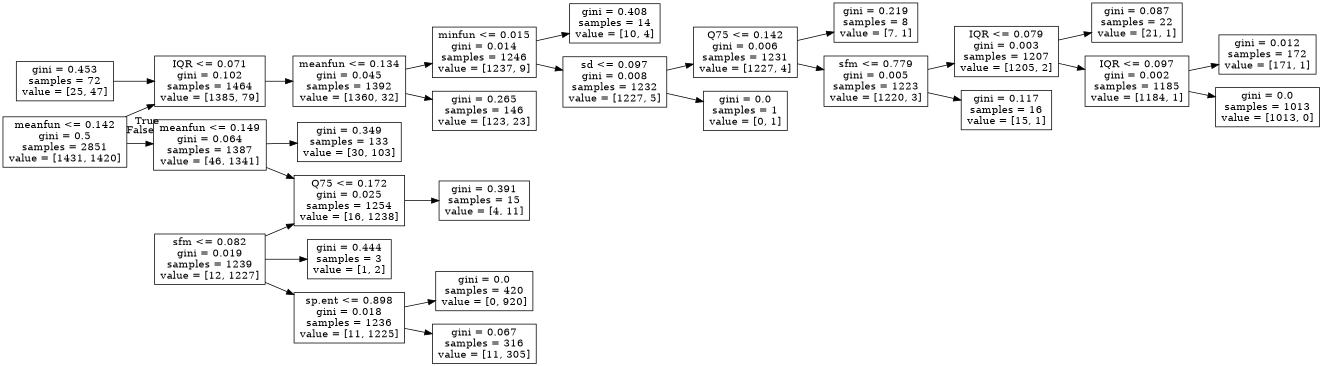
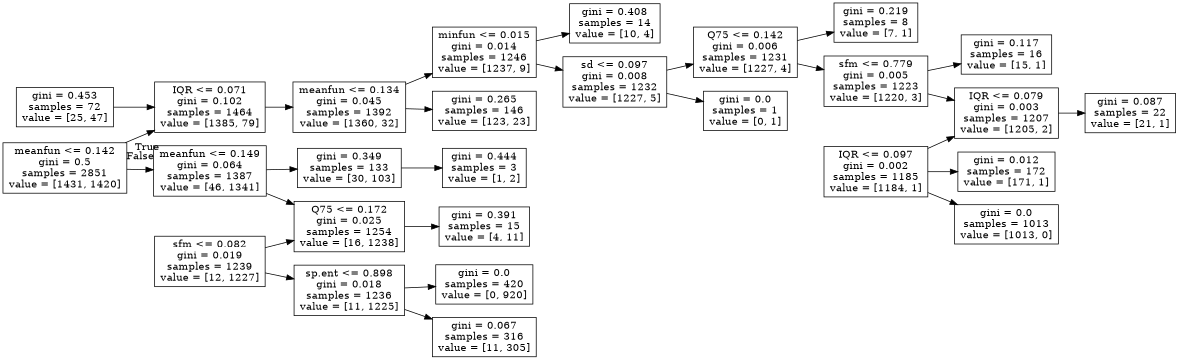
edge "IQR <= 0.079 gini = 0.003 samples = 1207 value = [1205, 2]" -> "IQR <= 0.097 gini = 0.002 samples = 1185 value = [1184, 1]": reversed
edge "sfm <= 0.082 gini = 0.019 samples = 1239 value = [12, 1227]" -> "gini = 0.444 samples = 3 value = [1, 2]": now "gini = 0.349 samples = 133 value = [30, 103]" -> "gini = 0.444 samples = 3 value = [1, 2]"
